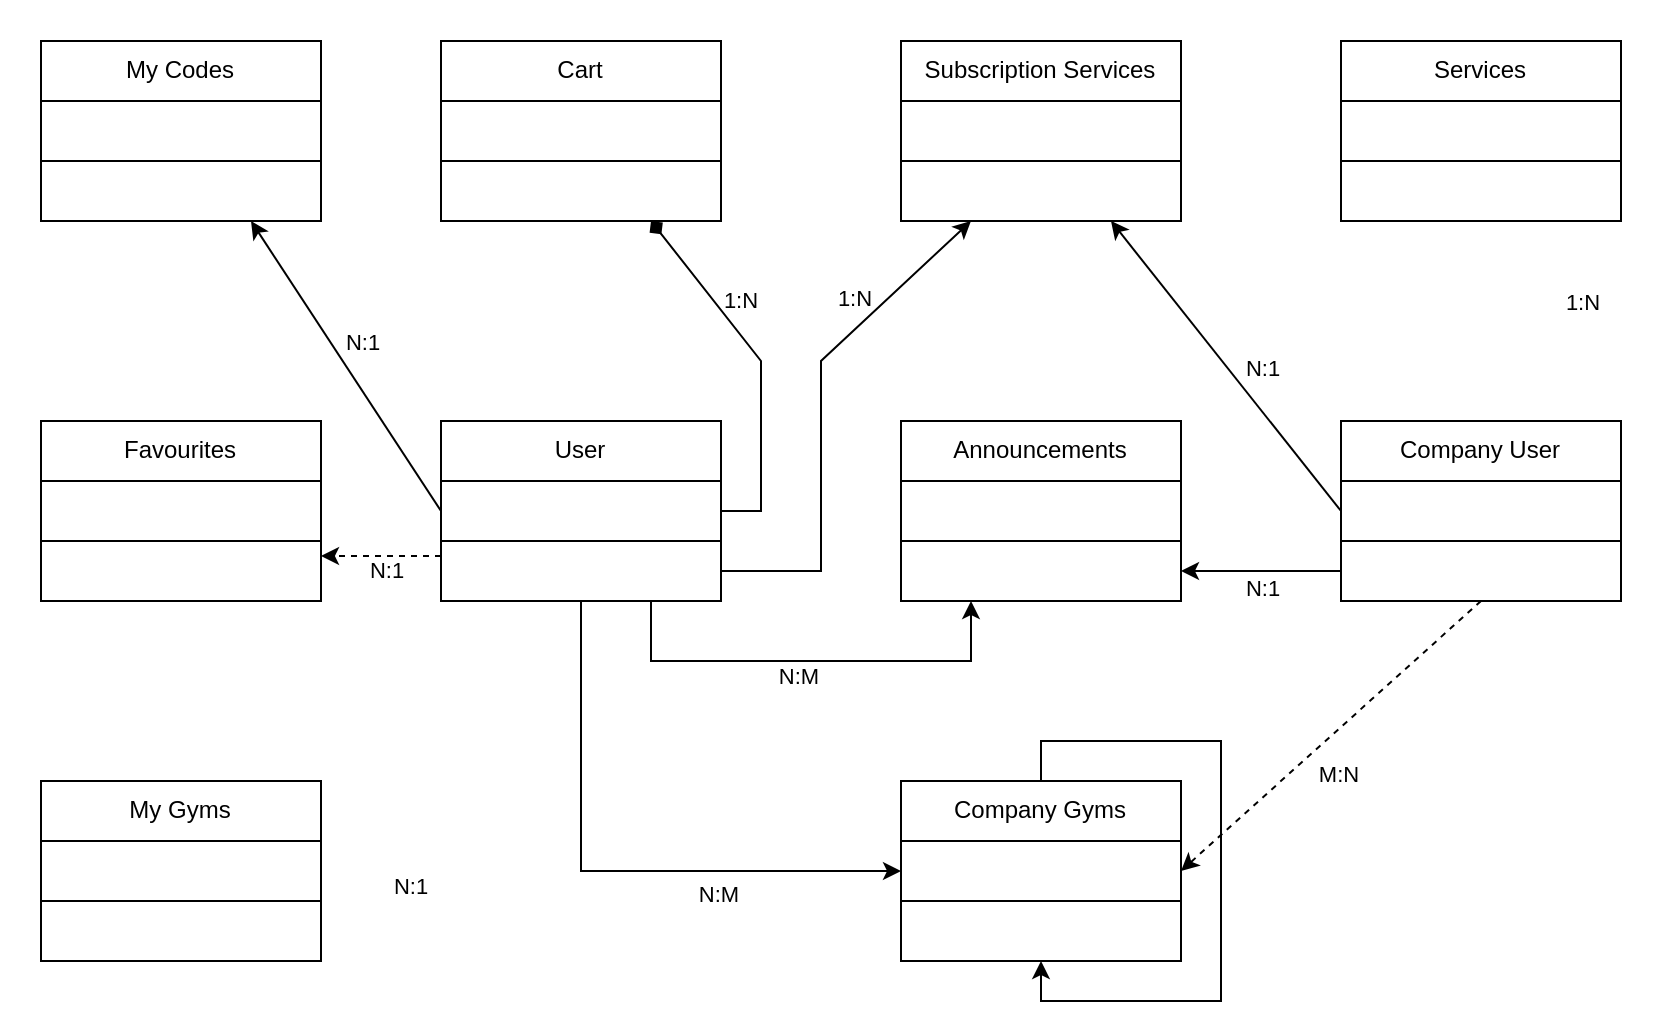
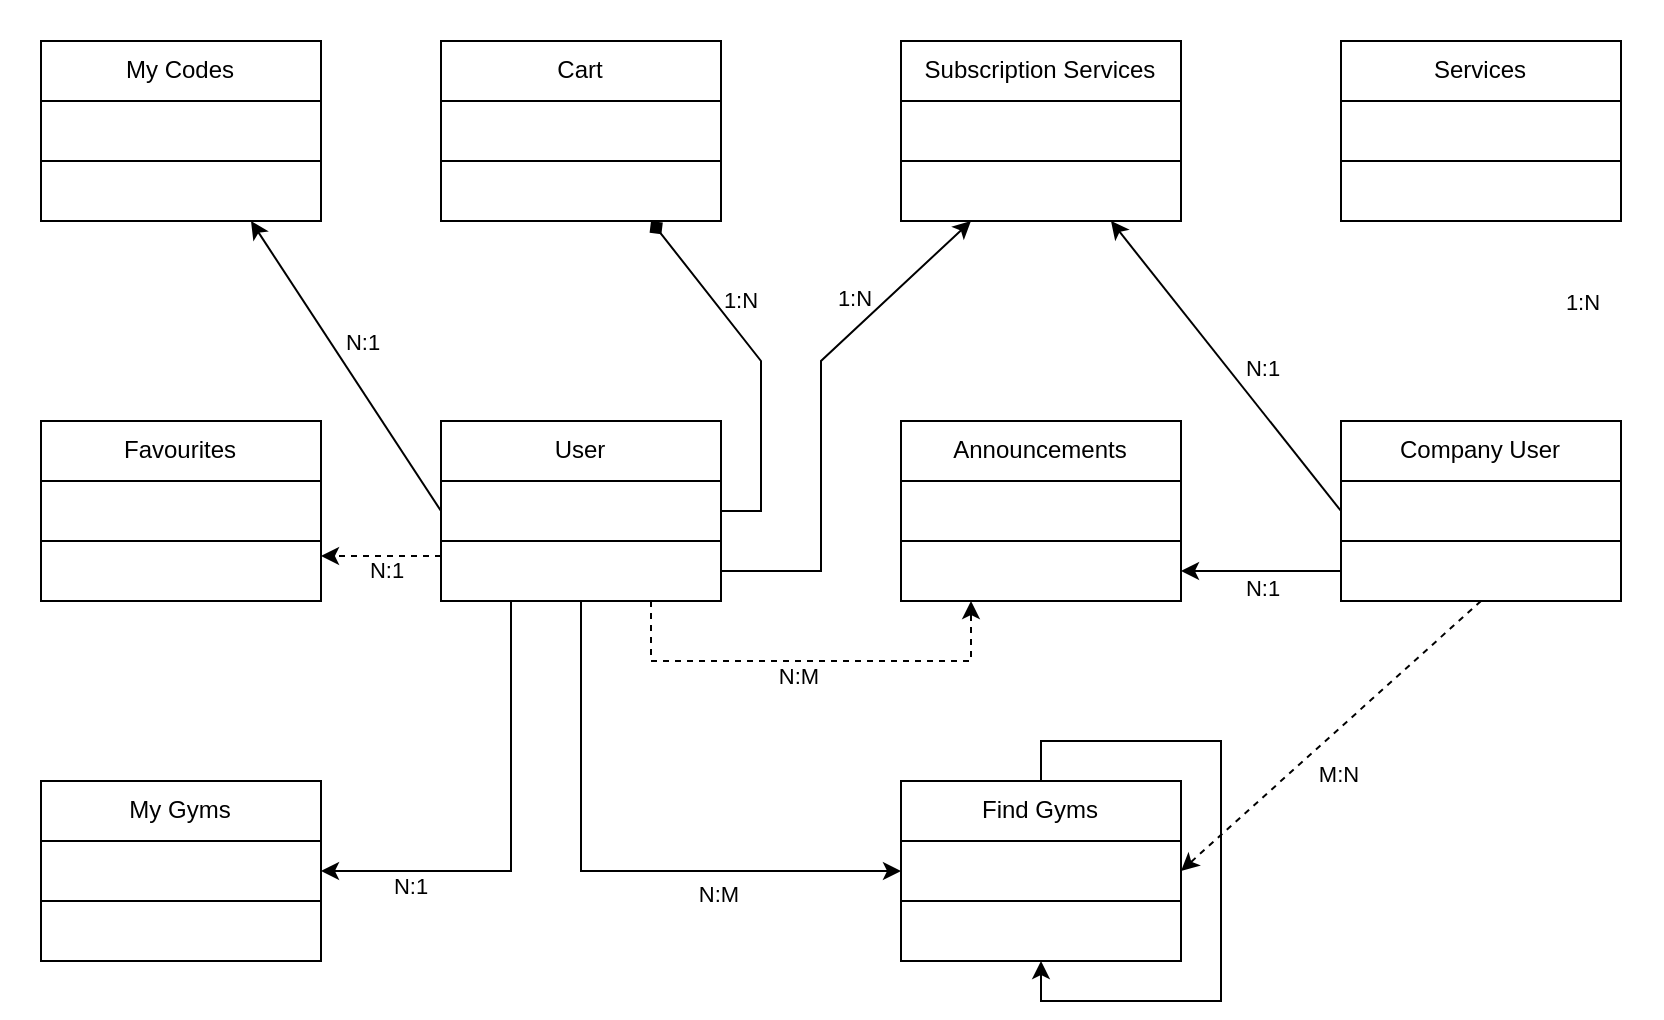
edge "User" -> "Announcements": style solid -> dashed
node "Company Gyms": label "Company Gyms" -> "Find Gyms"
edge "User" -> "My Gyms": added
